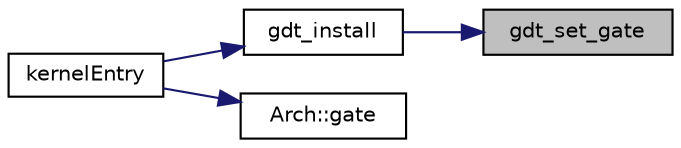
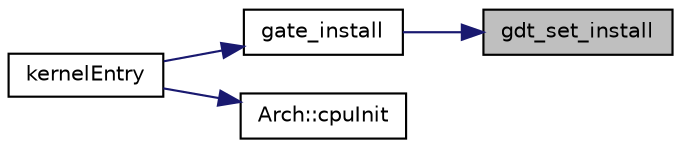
node "gdt_install": label "gdt_install" -> "gate_install"
node "gdt_set_gate": label "gdt_set_gate" -> "gdt_set_install"
node "Arch::gate": label "Arch::gate" -> "Arch::cpuInit"
